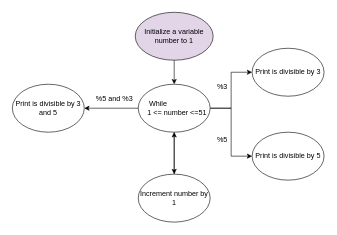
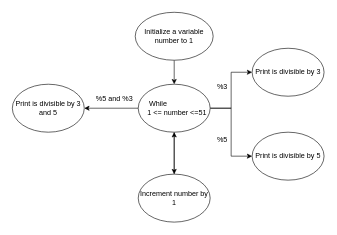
node "Initialize a variable number to 1": fillcolor #e1d5e7 -> #ffffff
